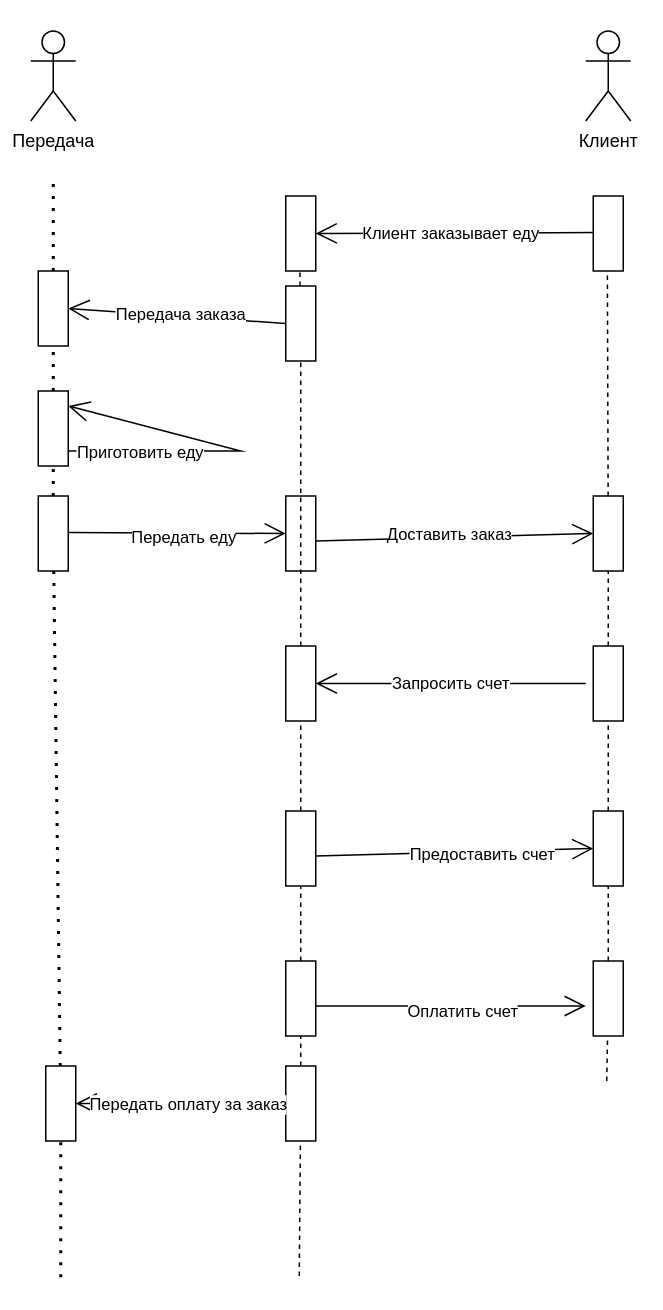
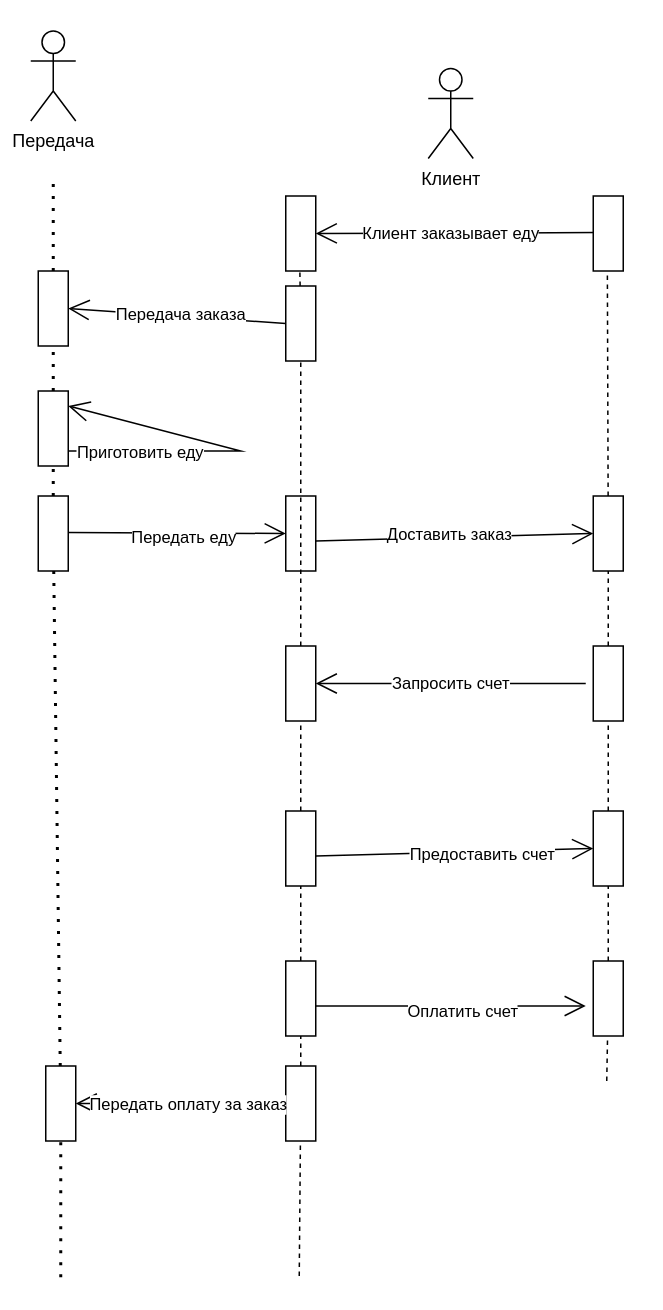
node "Клиент": moved (608, 76) -> (451, 113)
